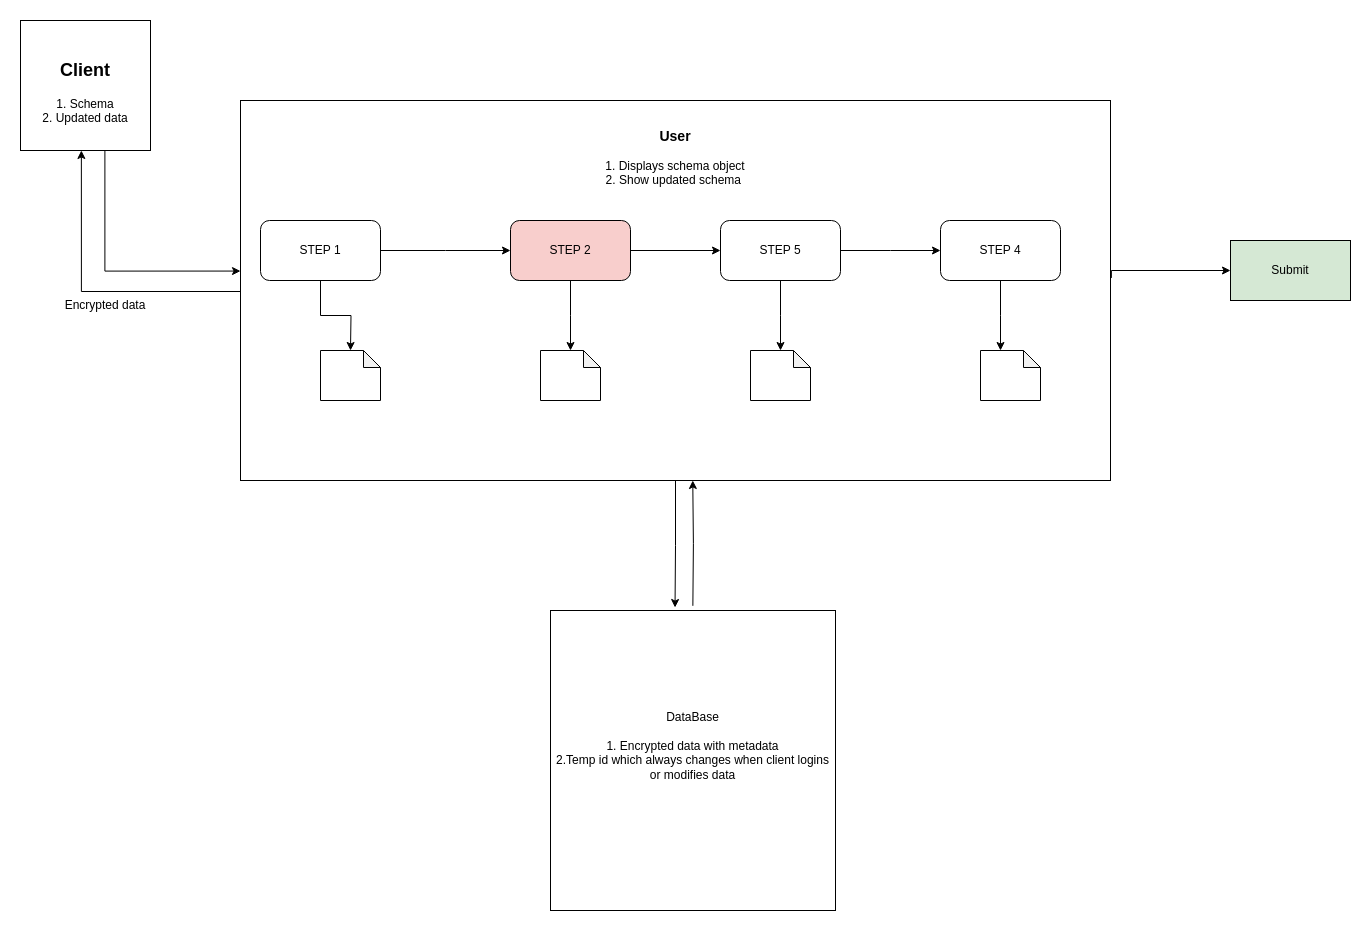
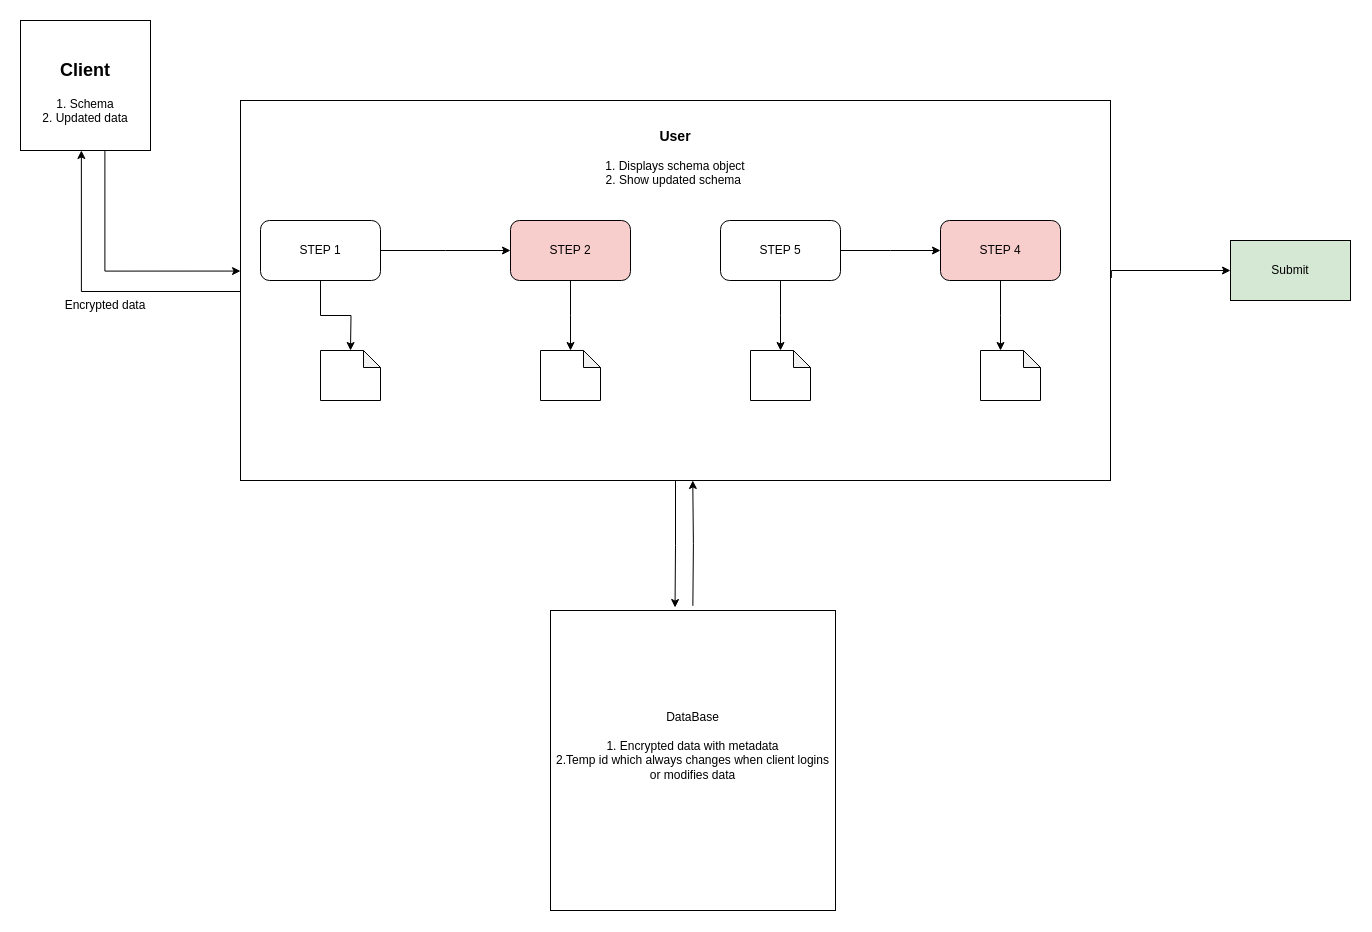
edge "STEP 2" -> "STEP 5": removed
node "STEP 4": fillcolor #ffffff -> #f8cecc
